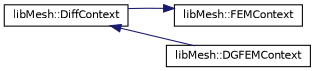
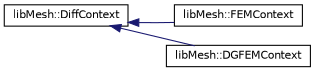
edge "libMesh::DiffContext" -> "libMesh::FEMContext": reversed
